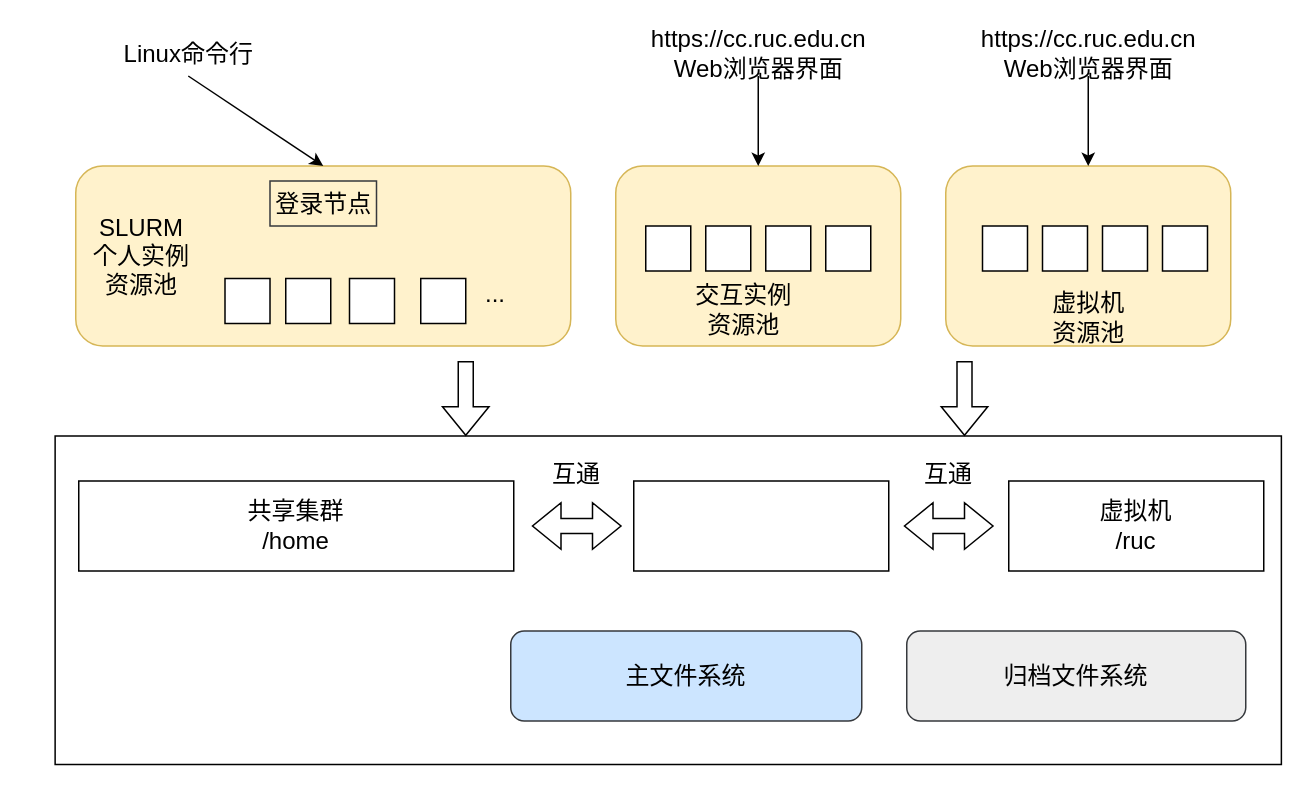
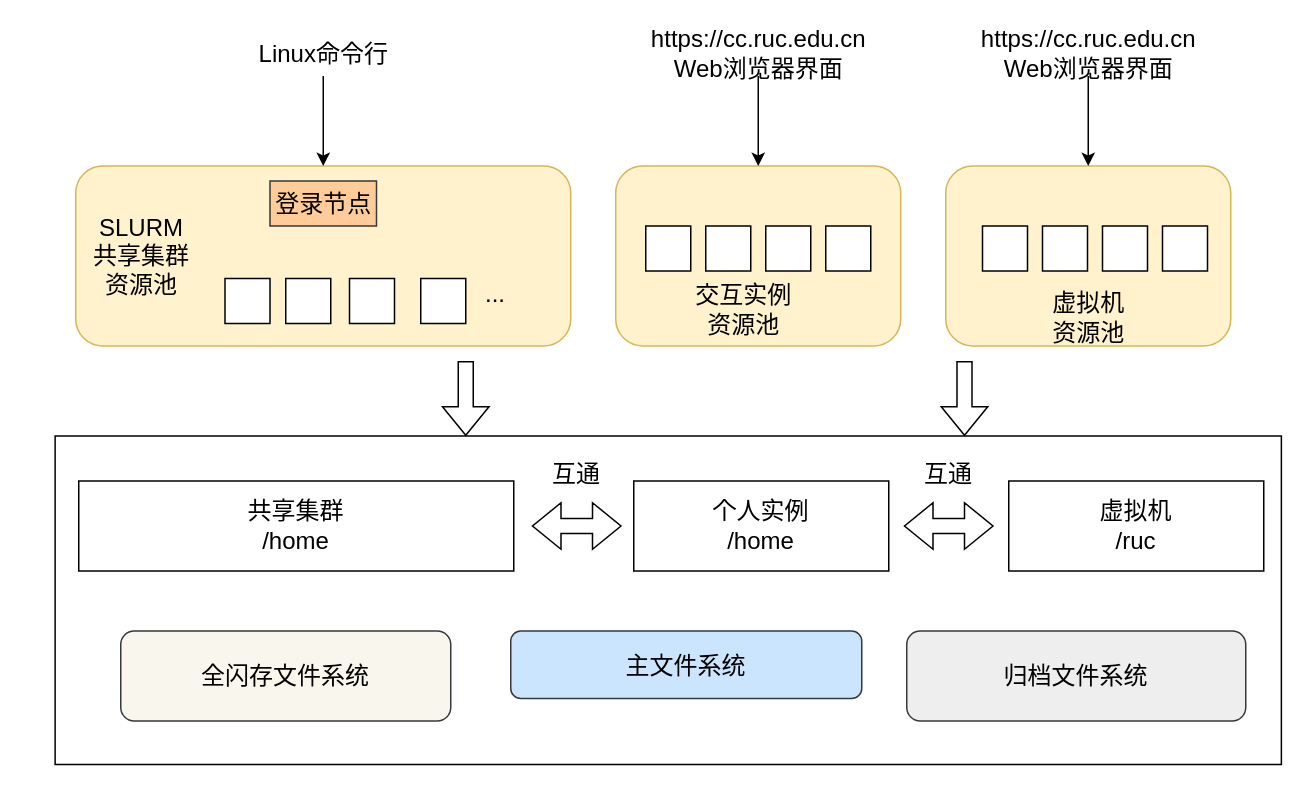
node "Linux命令行": moved (188, 53) -> (323, 53)
node "登录节点": fillcolor #fff2cc -> #ffcc99
node "SLURM 个人实例资源池": label "SLURM 个人实例资源池" -> "SLURM 共享集群资源池"
node "个人实例 /home": added
node "全闪存文件系统": added
node "主文件系统": size 351x90 -> 351x68
